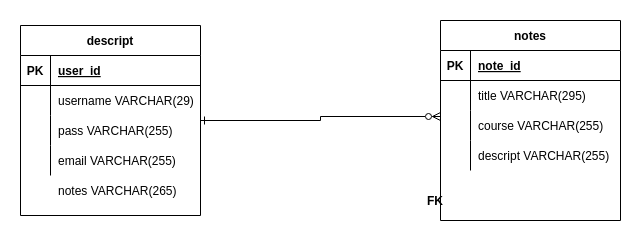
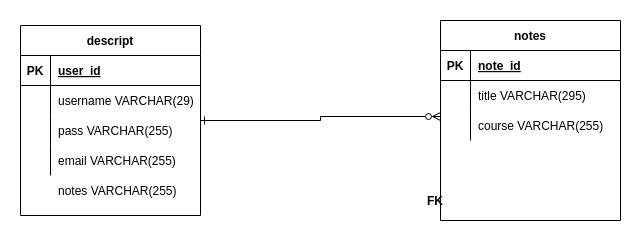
node "descript VARCHAR(255)": removed
node "notes VARCHAR(265)": label "notes VARCHAR(265)" -> "notes VARCHAR(255)"
